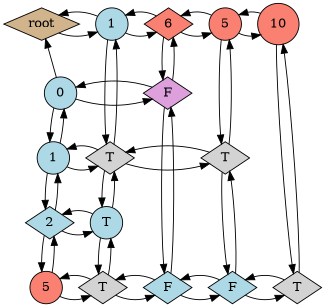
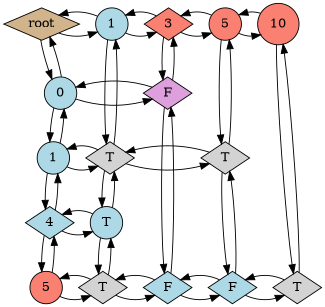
node "6": label "6" -> "3"
edge "root" -> "0": added
node "2": label "2" -> "4"
